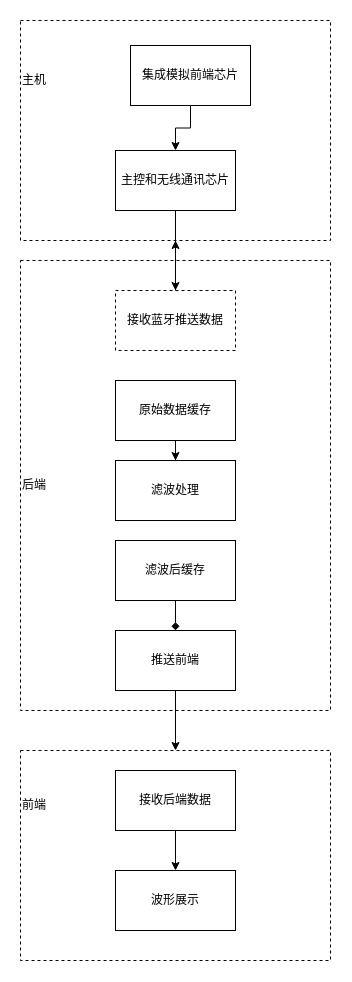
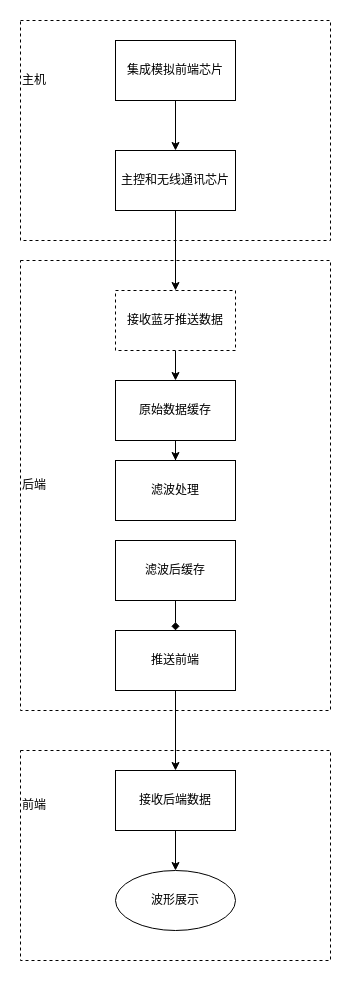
node "集成模拟前端芯片": moved (191, 76) -> (176, 71)
edge "接收蓝牙推送数据" -> "主机": now "接收蓝牙推送数据" -> "原始数据缓存"
edge "推送前端" -> "前端": now "推送前端" -> "接收后端数据"
node "波形展示": shape rectangle -> ellipse
